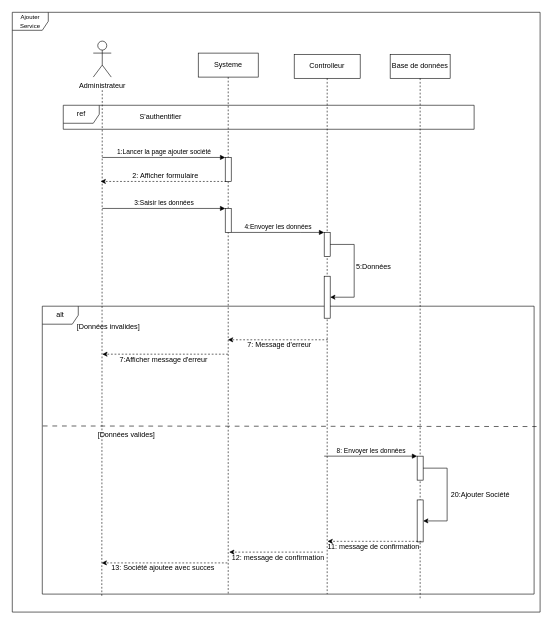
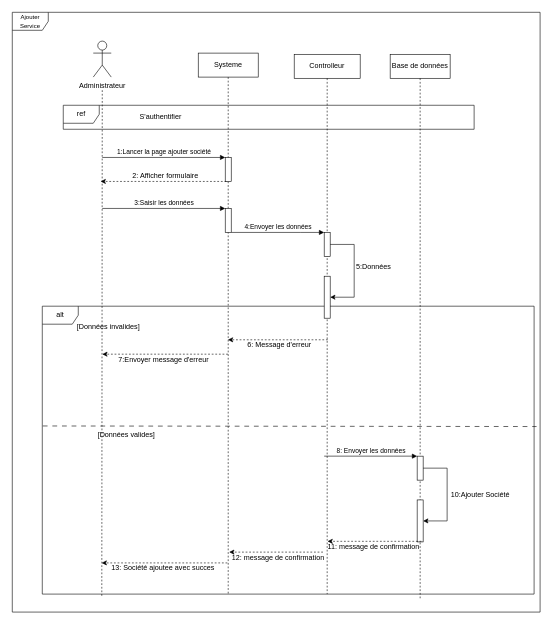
node "7: Message d'erreur": label "7: Message d'erreur" -> "6: Message d'erreur"
node "7:Afficher message d'erreur": label "7:Afficher message d'erreur" -> "7:Envoyer message d'erreur"
node "20:Ajouter Société": label "20:Ajouter Société" -> "10:Ajouter Société"
